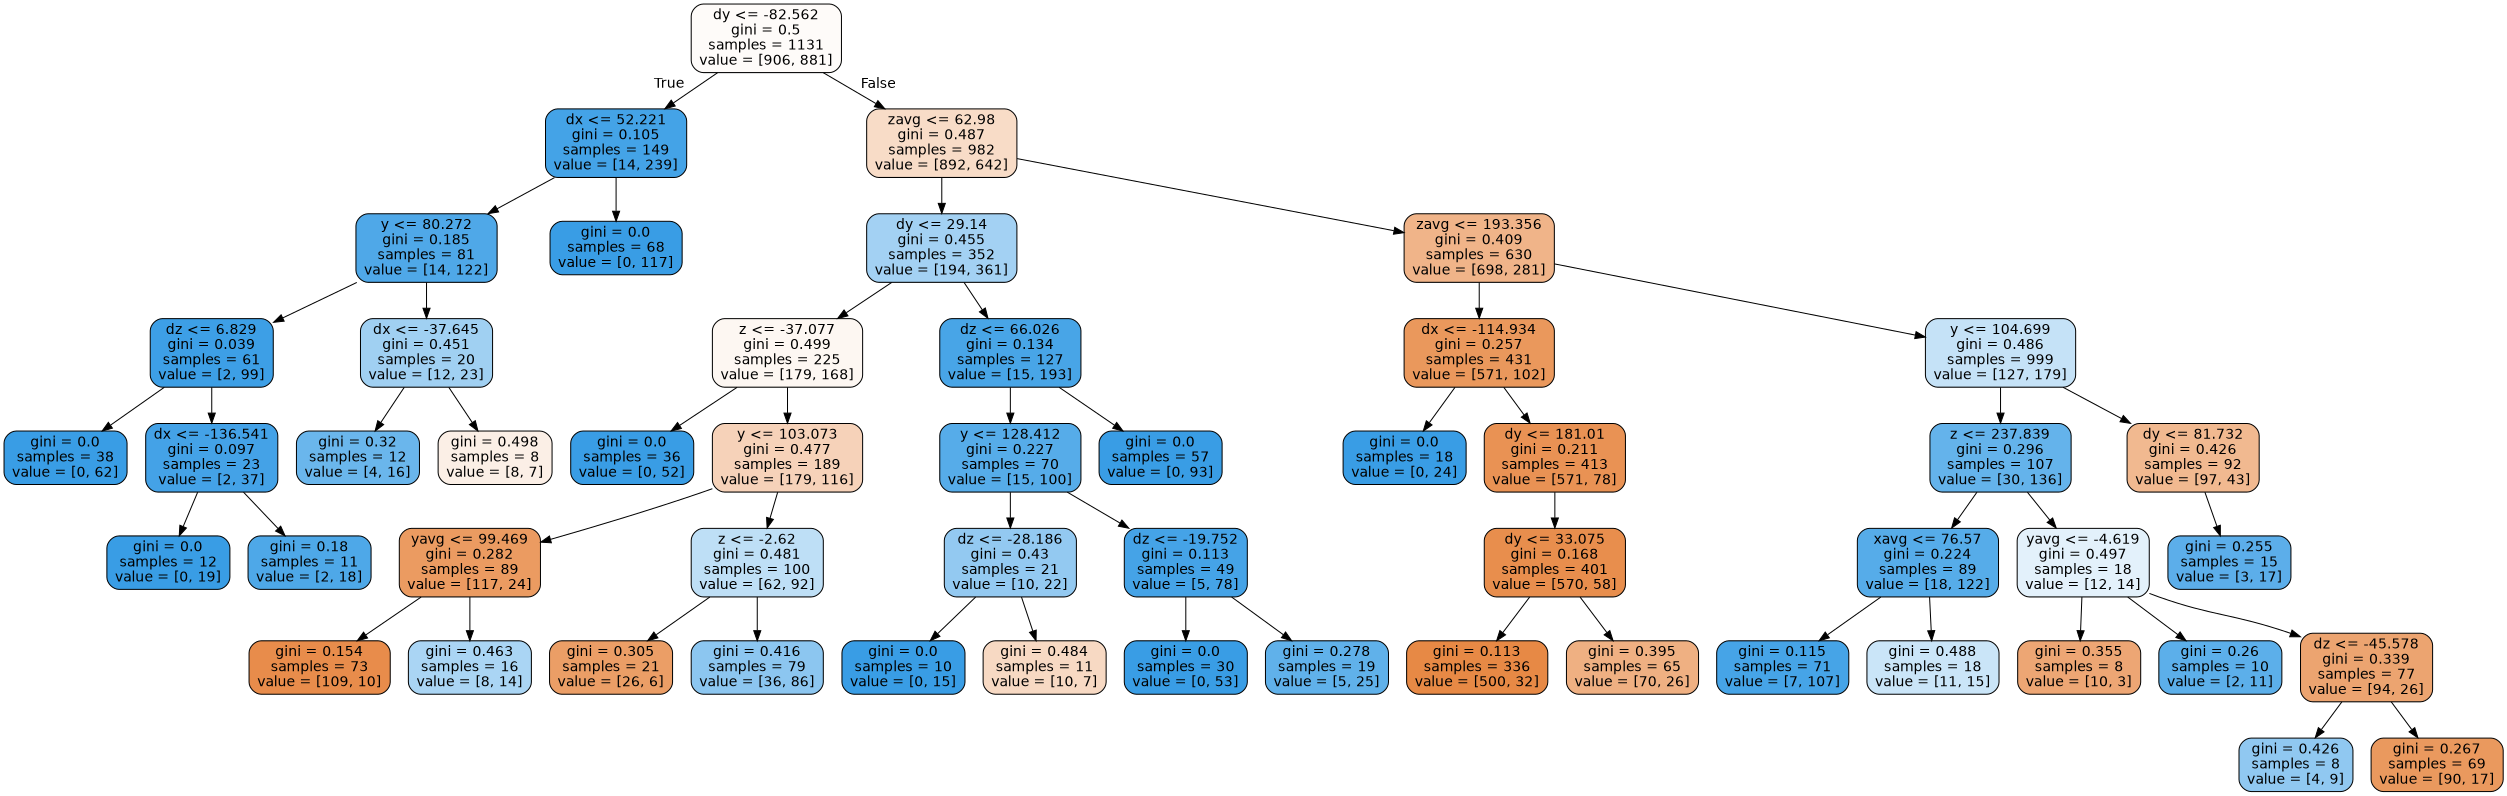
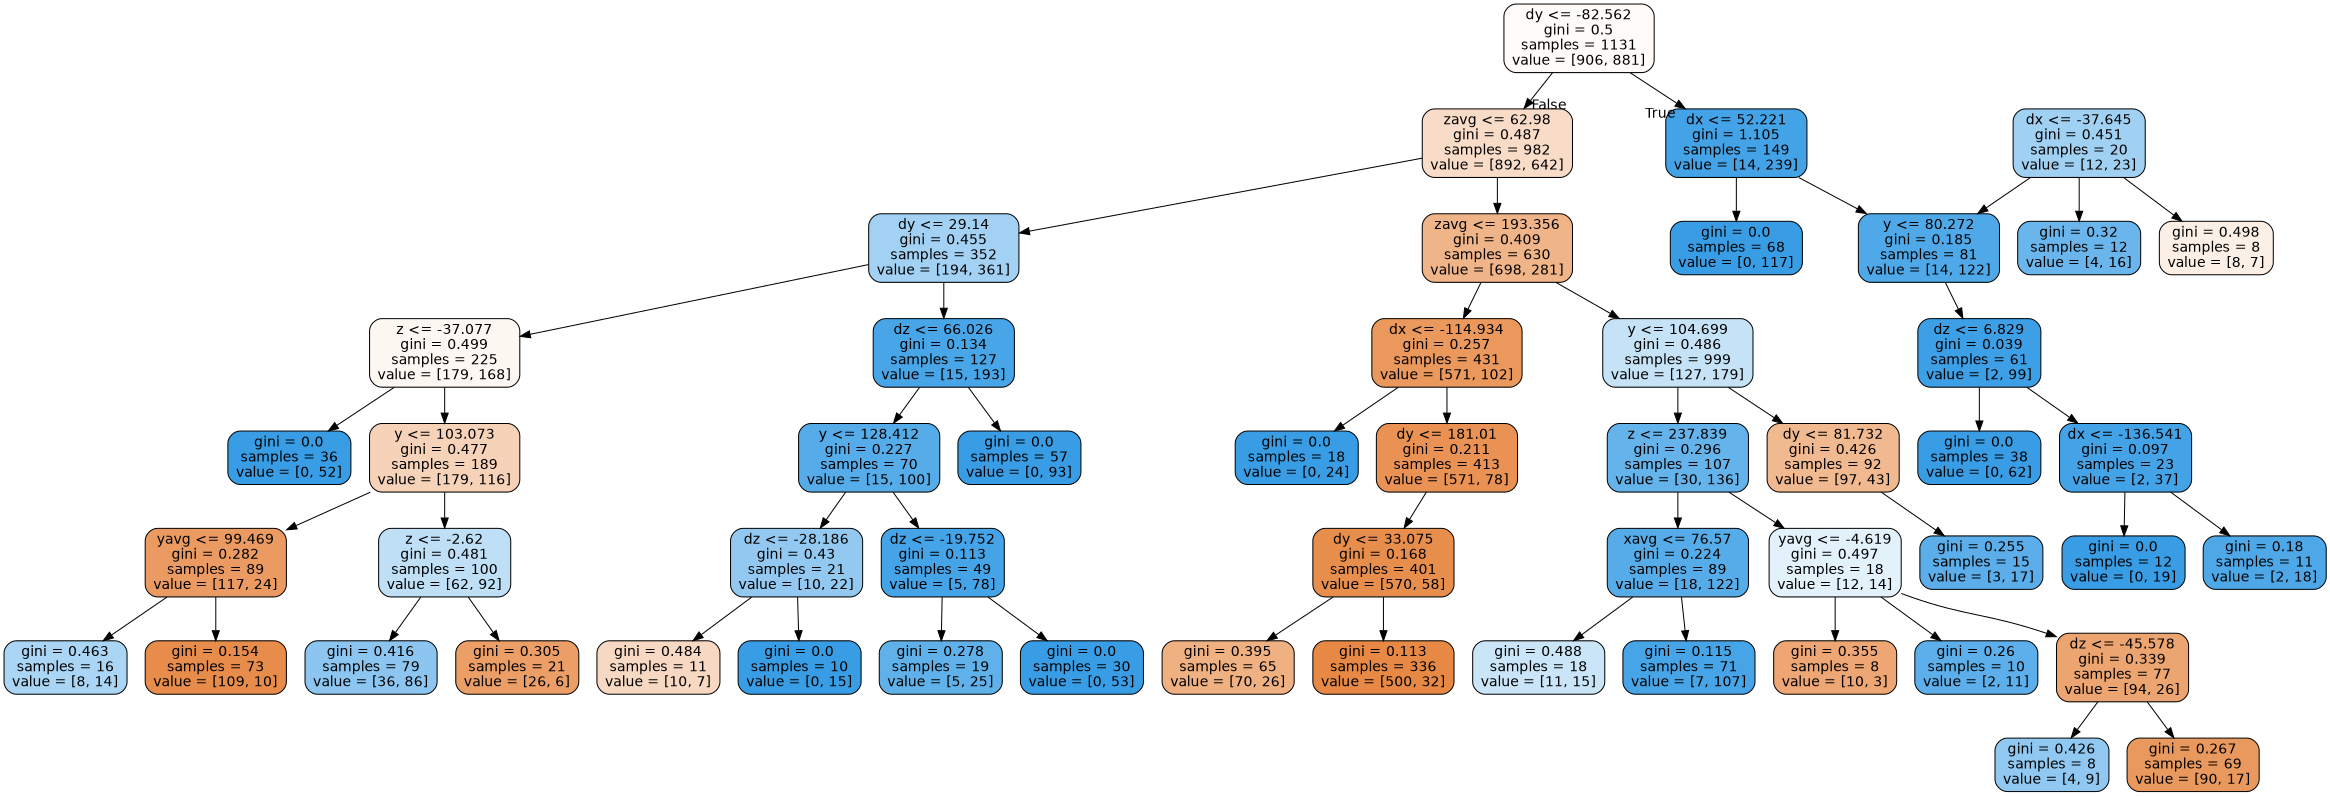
node "dx <= 52.221 gini = 0.105 samples = 149 value = [14, 239]": label "dx <= 52.221 gini = 0.105 samples = 149 value = [14, 239]" -> "dx <= 52.221 gini = 1.105 samples = 149 value = [14, 239]"
edge "y <= 80.272 gini = 0.185 samples = 81 value = [14, 122]" -> "dx <= -37.645 gini = 0.451 samples = 20 value = [12, 23]": reversed
